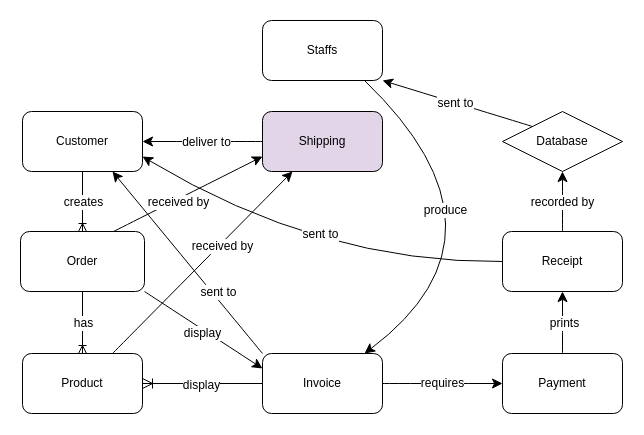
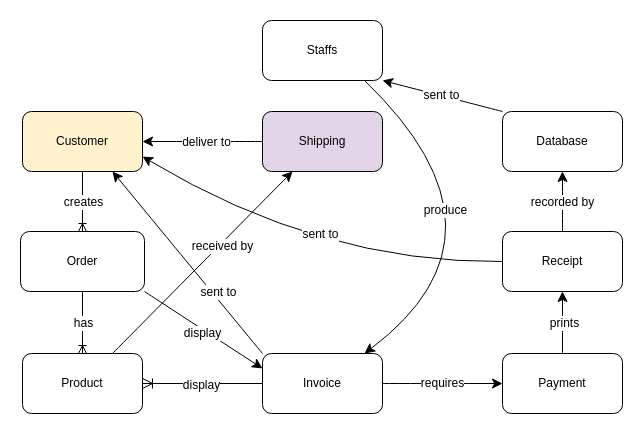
node "Customer": fillcolor #ffffff -> #fff2cc
node "Database": shape diamond -> rounded rectangle
edge "Order" -> "Shipping": removed, label "received by"
